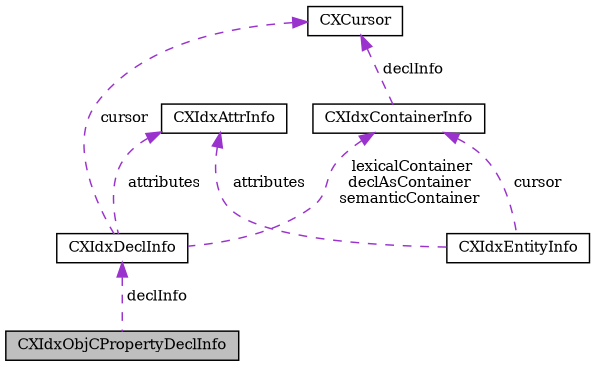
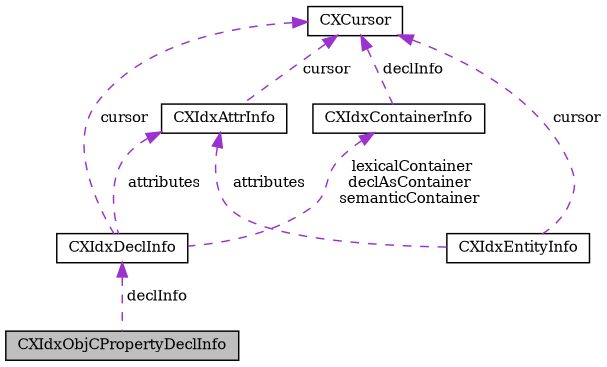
edge "CXIdxAttrInfo" -> "CXCursor": added, label "cursor"
edge "CXIdxEntityInfo" -> "CXIdxContainerInfo": now "CXIdxEntityInfo" -> "CXCursor"
